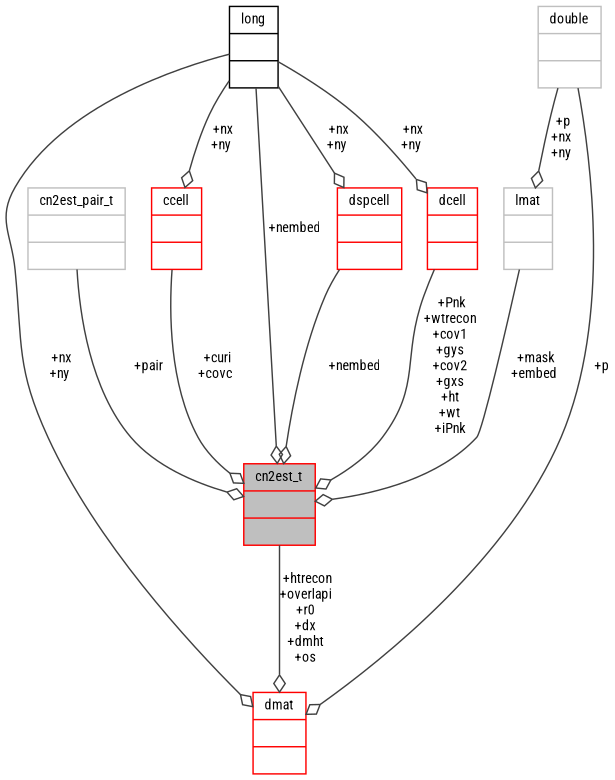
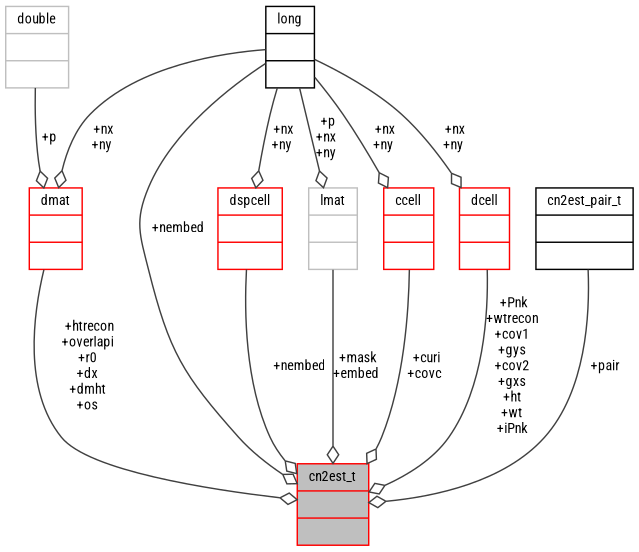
edge "double" -> "lmat": now "long" -> "lmat"
node "cn2est_pair_t": color grey75 -> black
edge "cn2est_t" -> "dmat": reversed
